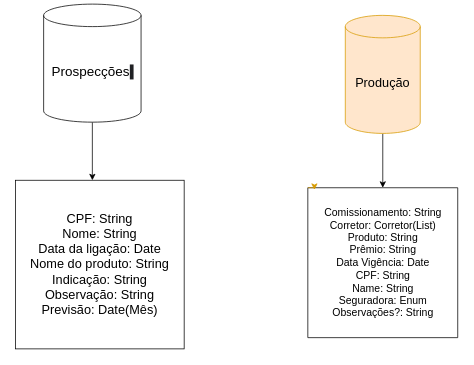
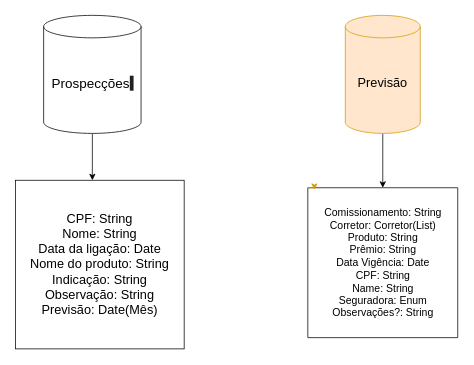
node "Prospecções": moved (92, 63) -> (92, 74)
node "Produção": label "Produção" -> "Previsão"
